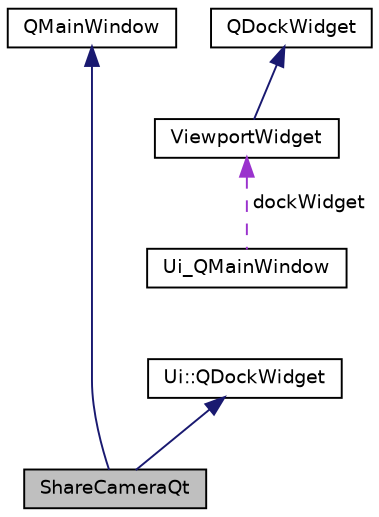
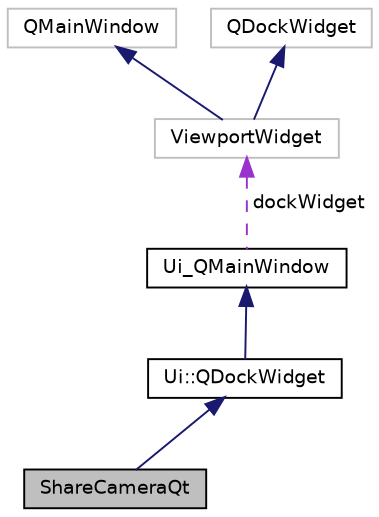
node "QMainWindow": color black -> grey75
node "QDockWidget": color black -> grey75
node "ViewportWidget": color black -> grey75
edge "ShareCameraQt" -> "QMainWindow": now "ViewportWidget" -> "QMainWindow"
edge "Ui::QDockWidget" -> "Ui_QMainWindow": added
